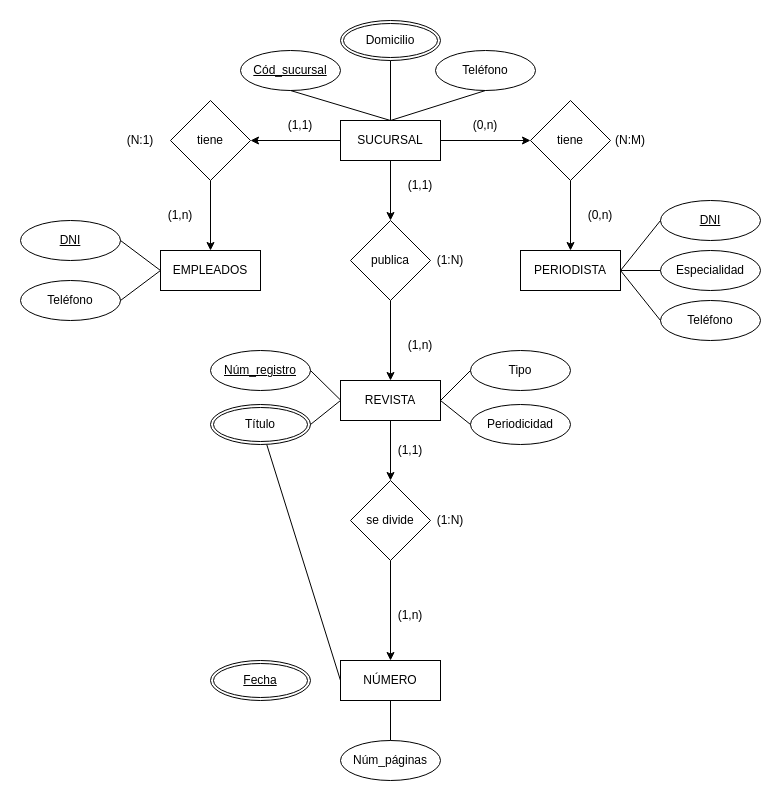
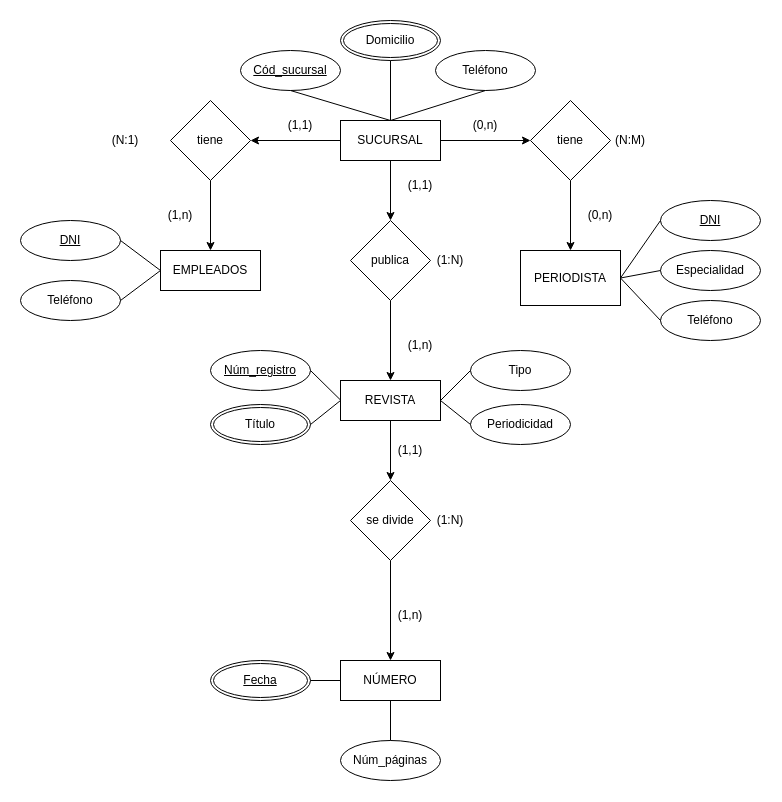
node "(N:1)": moved (141, 141) -> (126, 141)
node "PERIODISTA": size 100x40 -> 100x55
edge "Título" -- "NÚMERO": now "Fecha" -- "NÚMERO"
